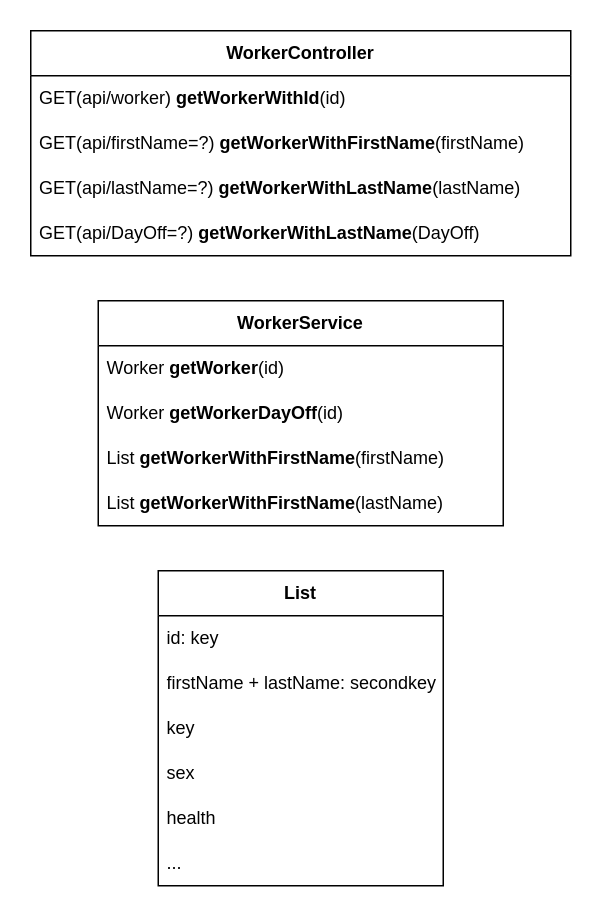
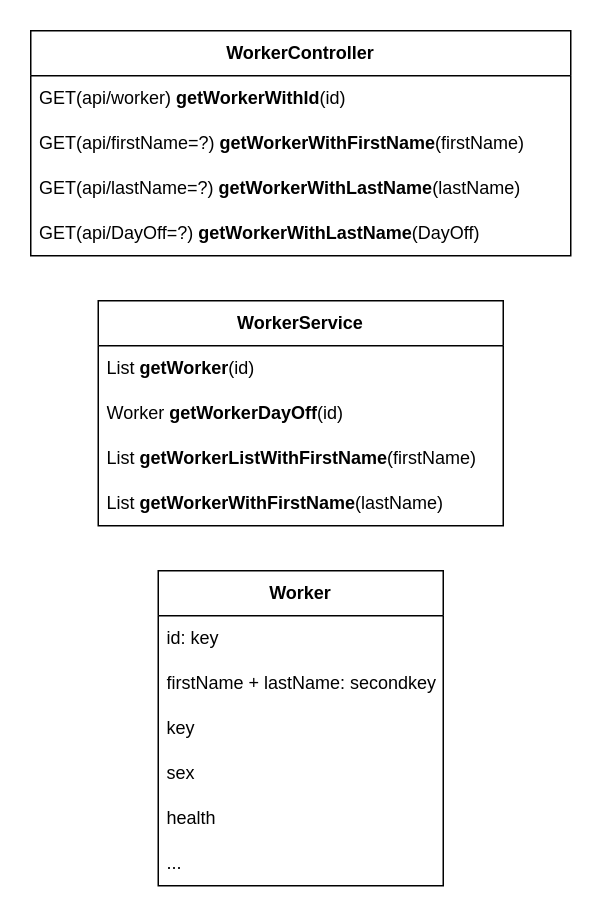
node "Worker getWorker(id)": label "Worker getWorker(id)" -> "List getWorker(id)"
node "List getWorkerWithFirstName(firstName)": label "List getWorkerWithFirstName(firstName)" -> "List getWorkerListWithFirstName(firstName)"
node "List": label "List" -> "Worker"
